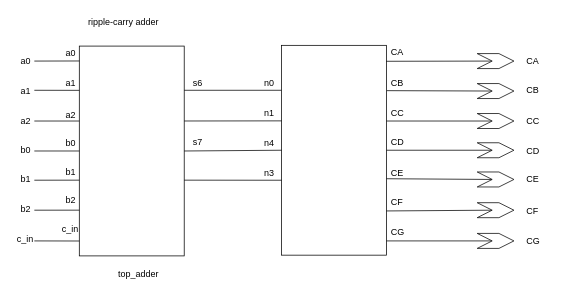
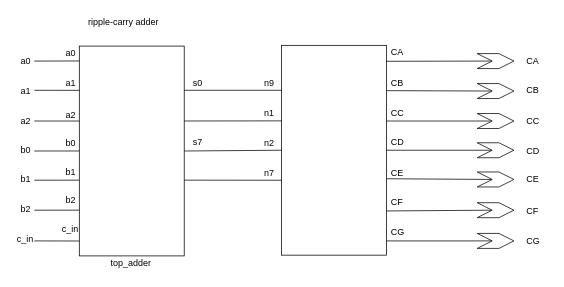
node "s6": label "s6" -> "s0"
node "n0": label "n0" -> "n9"
node "n4": label "n4" -> "n2"
node "n3": label "n3" -> "n7"
node "top_adder": moved (143, 275) -> (135, 264)
